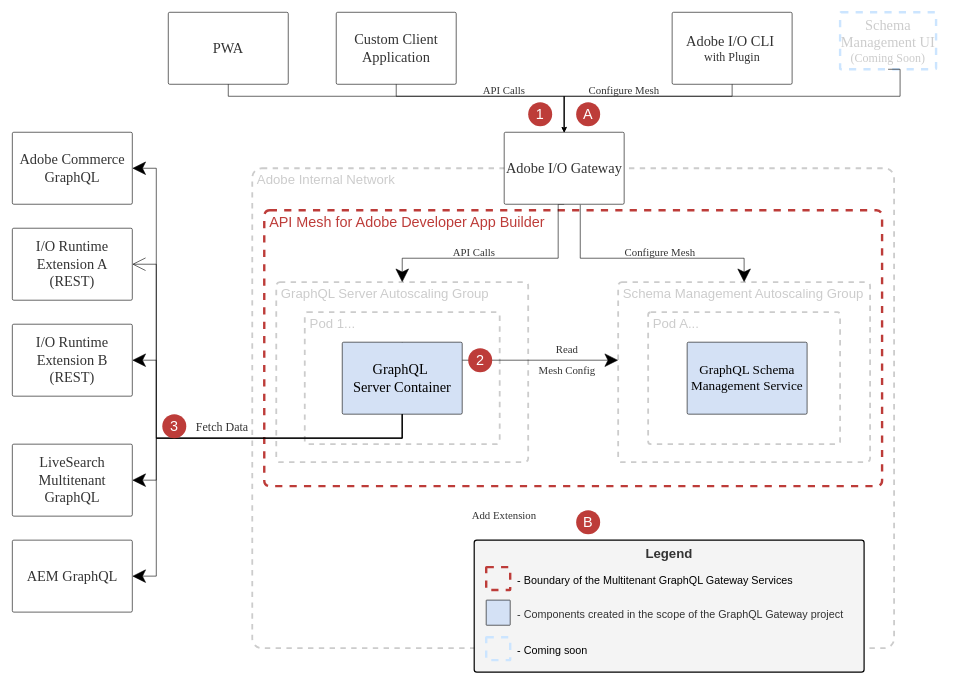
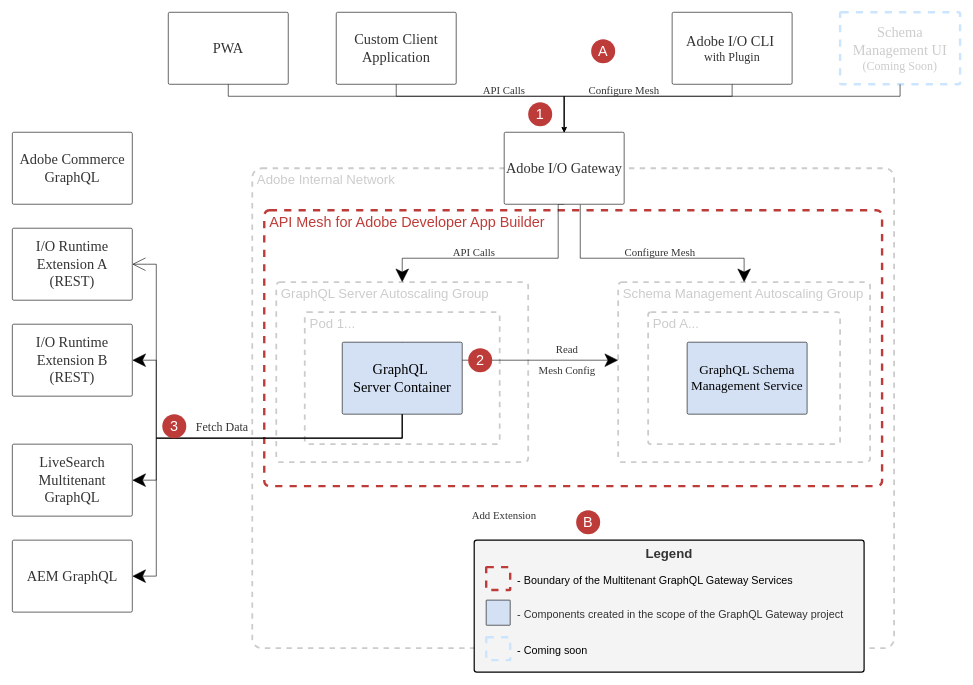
node "Schema Management UI (Coming Soon)": size 96x57 -> 120x72
node "A": moved (588, 114) -> (603, 51)
edge "GraphQL Server Container" -> "Adobe Commerce GraphQL": removed
